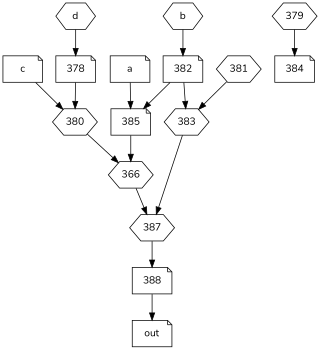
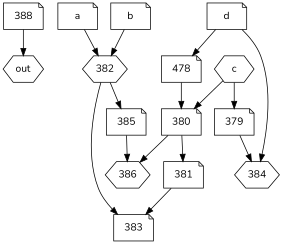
node "d": shape hexagon -> note
node "b": shape hexagon -> note
node "379": shape hexagon -> note
node "c": shape note -> hexagon
node "378": label "378" -> "478"
node "382": shape note -> hexagon
node "381": shape hexagon -> note
node "384": shape note -> hexagon
edge "d" -> "384": added
edge "a" -> "385": now "a" -> "382"
edge "c" -> "379": added
node "380": shape hexagon -> note
node "383": shape hexagon -> note
edge "380" -> "381": added
node "366": label "366" -> "386"
node "387": removed
node "out": shape note -> hexagon
